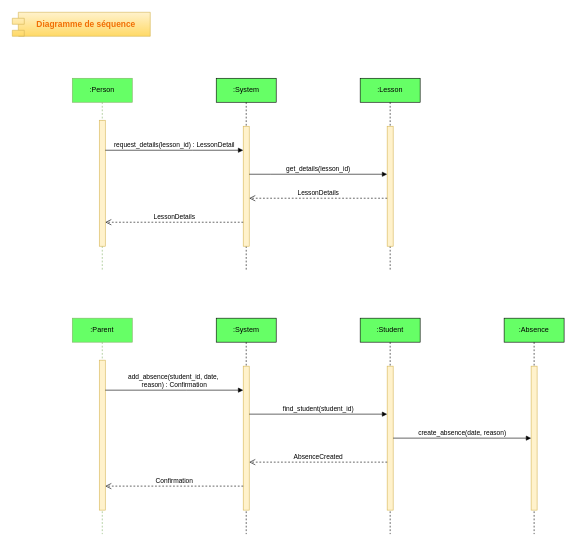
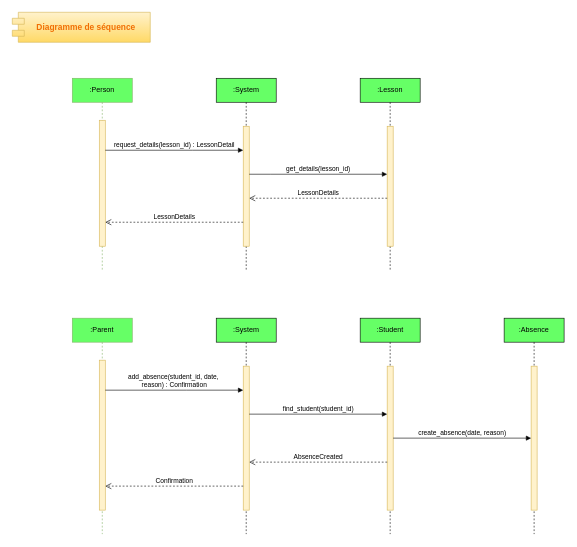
node "Diagramme de séquence": size 138x24 -> 138x30
